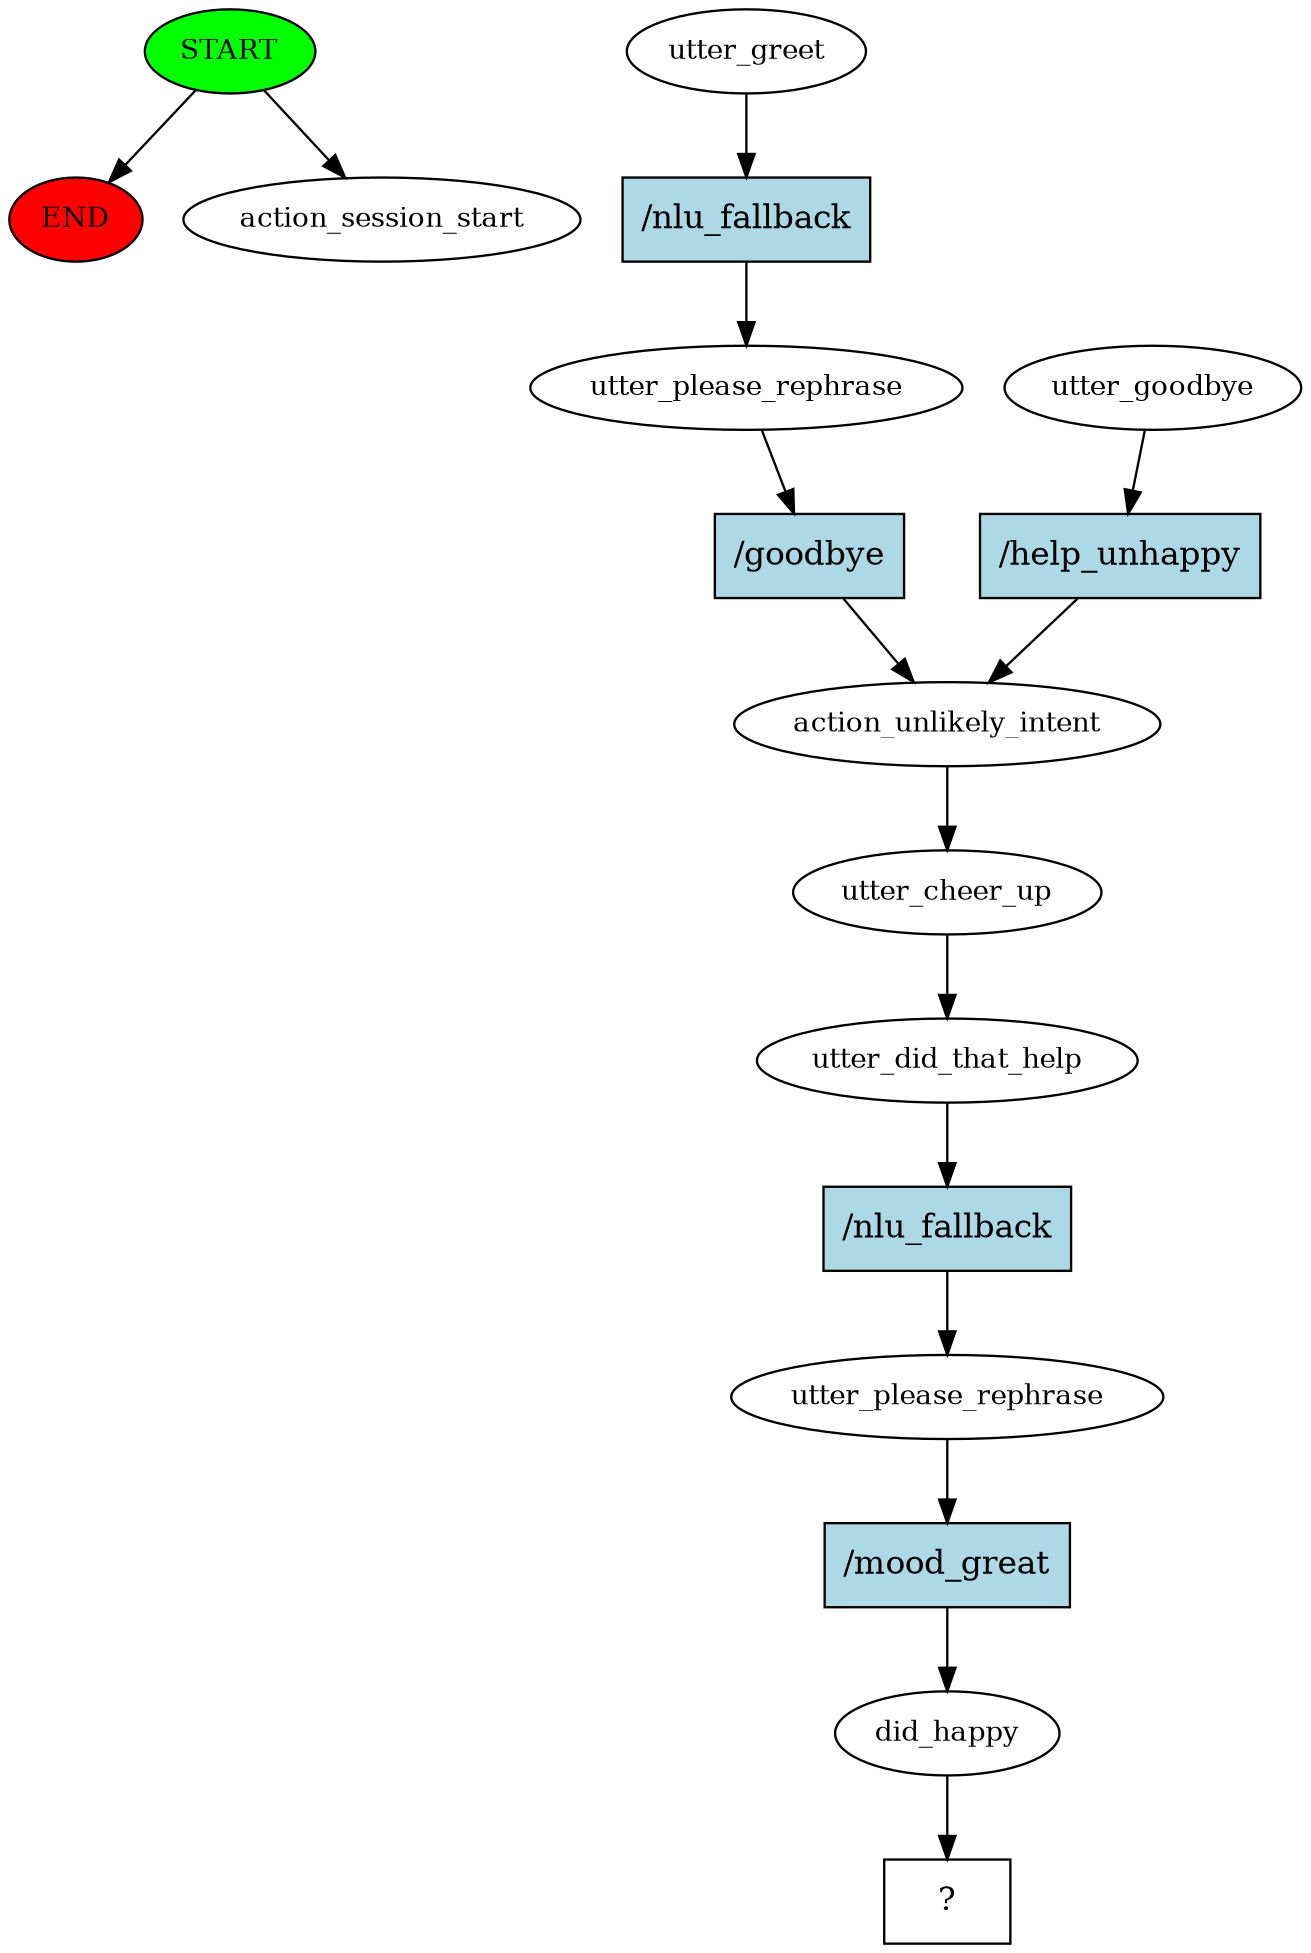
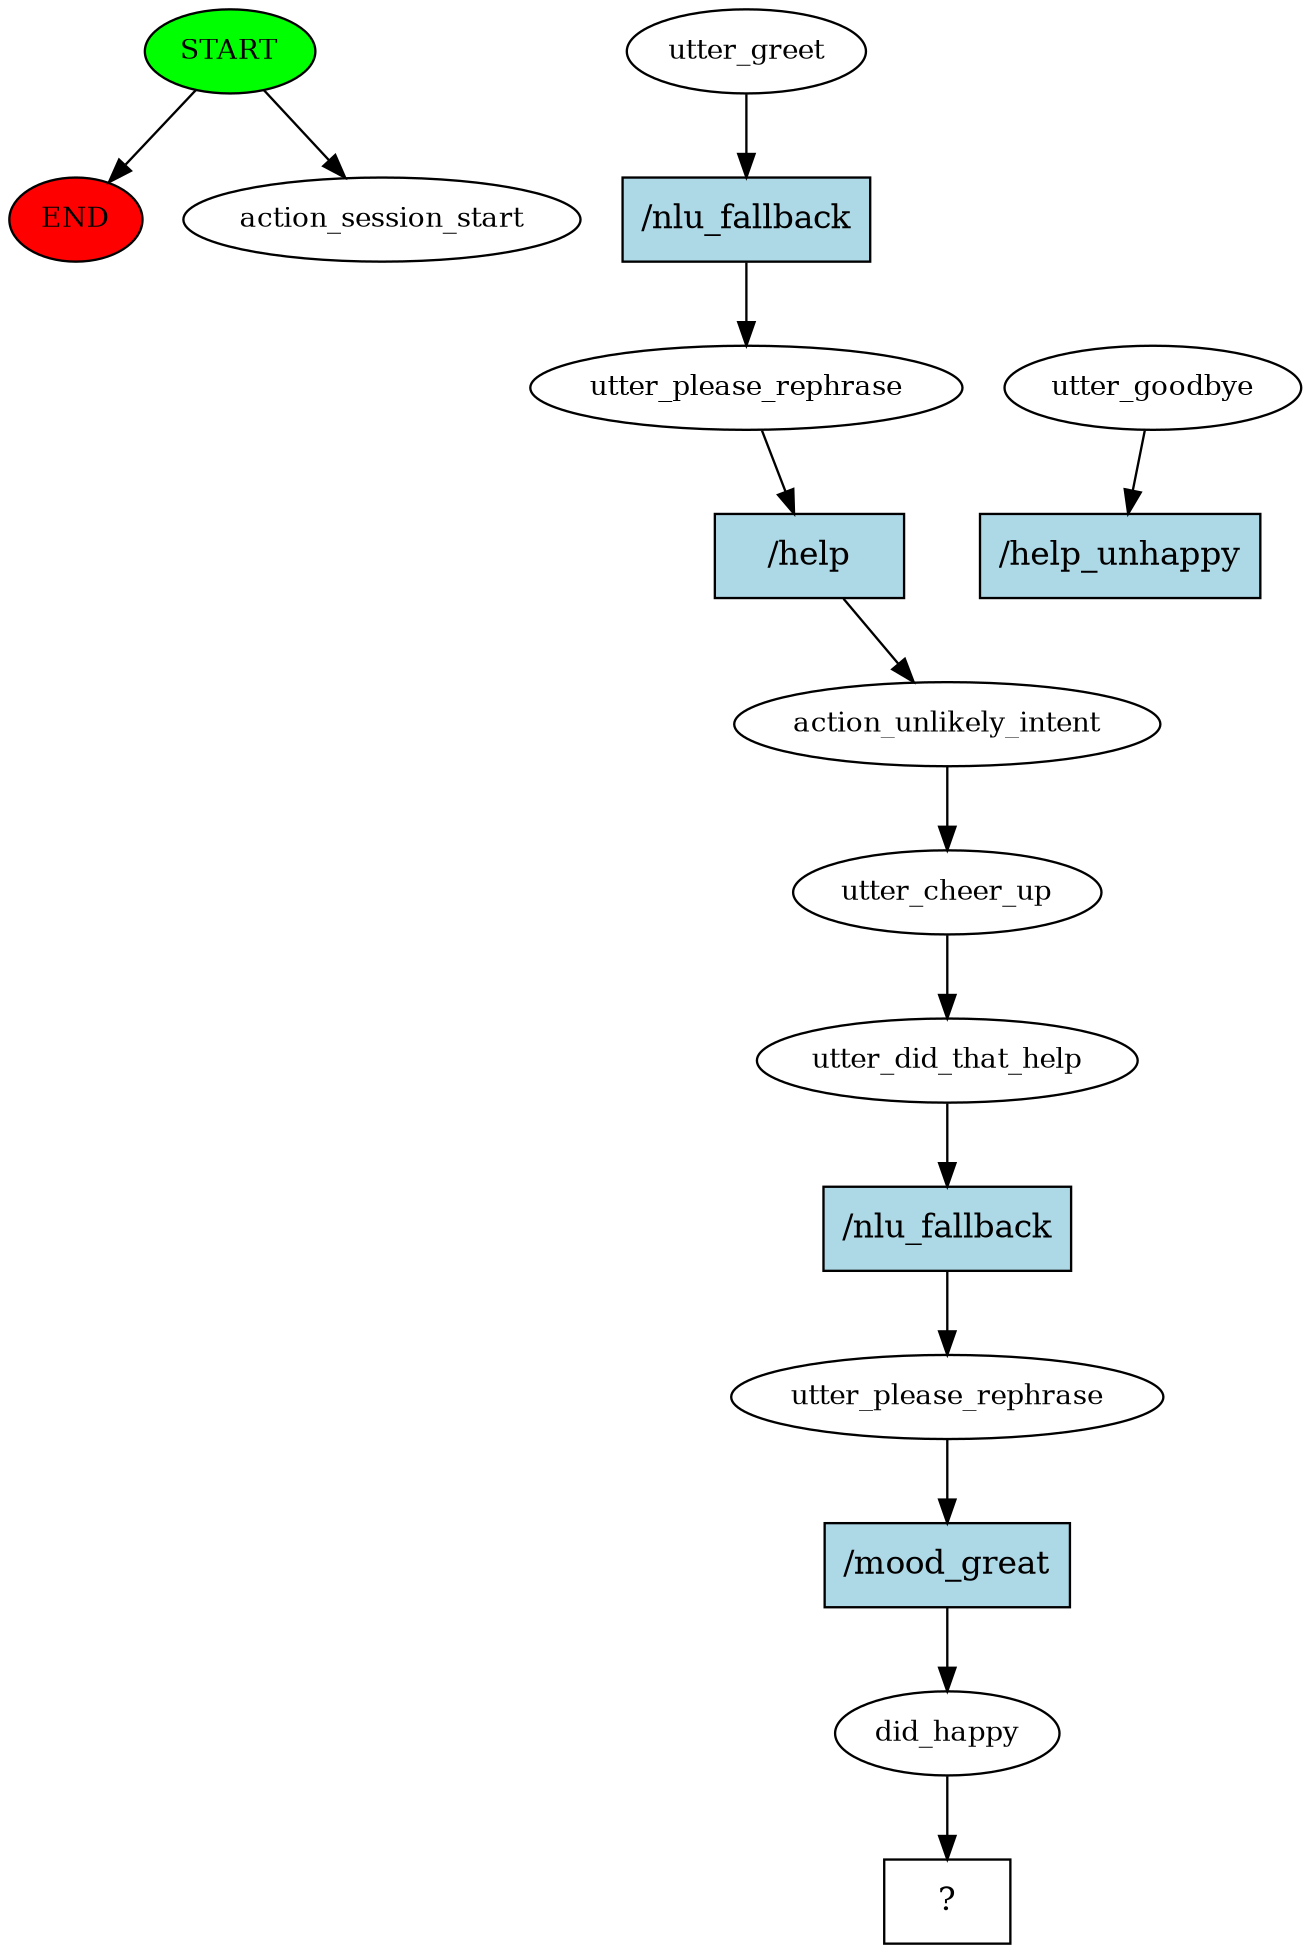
node "/goodbye": label "/goodbye" -> "/help"
edge "/help_unhappy" -> "action_unlikely_intent": removed
